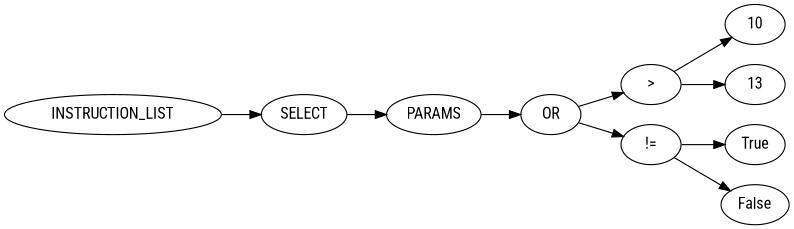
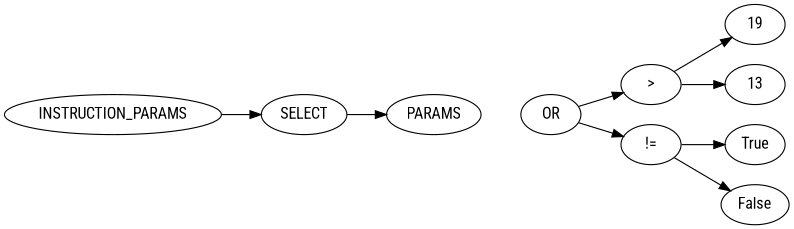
node "10": label "10" -> "19"
node "INSTRUCTION_LIST": label "INSTRUCTION_LIST" -> "INSTRUCTION_PARAMS"
edge "PARAMS" -> "OR": removed
